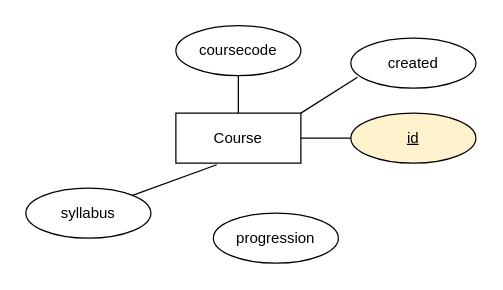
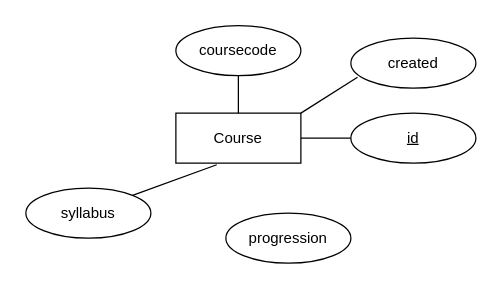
node "id": fillcolor #fff2cc -> #ffffff
node "progression": moved (276, 238) -> (288, 238)
